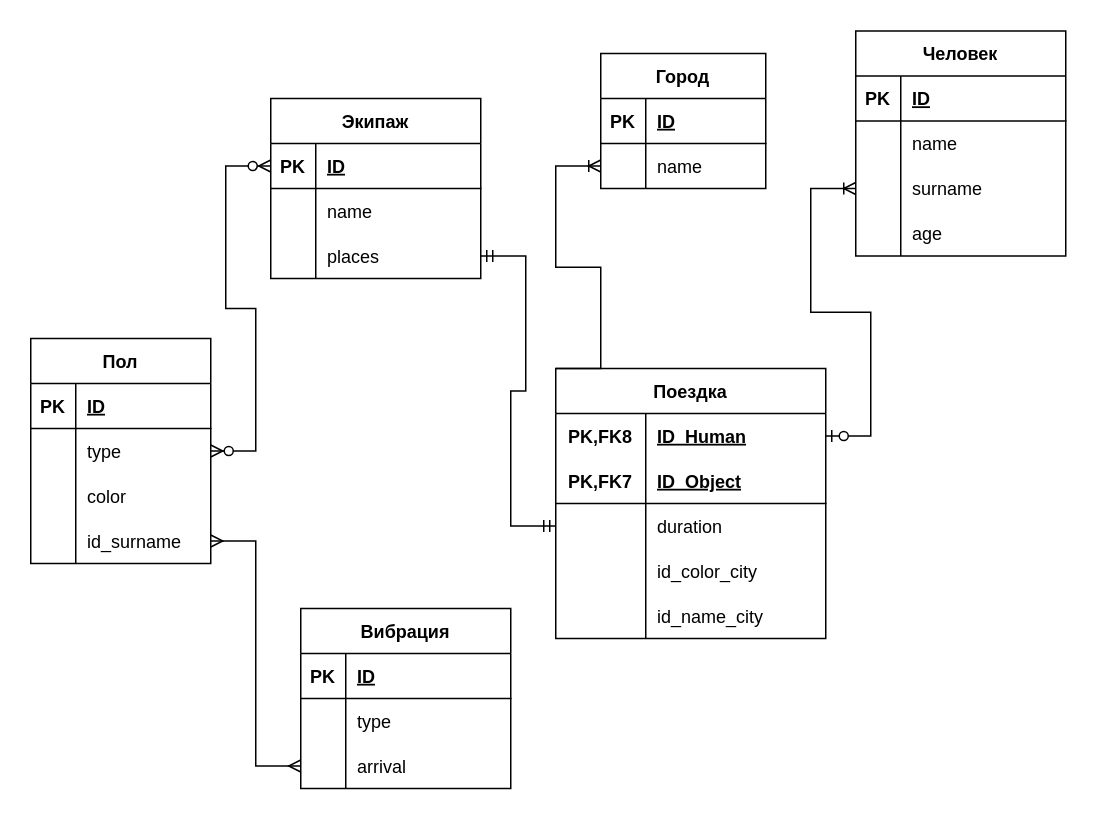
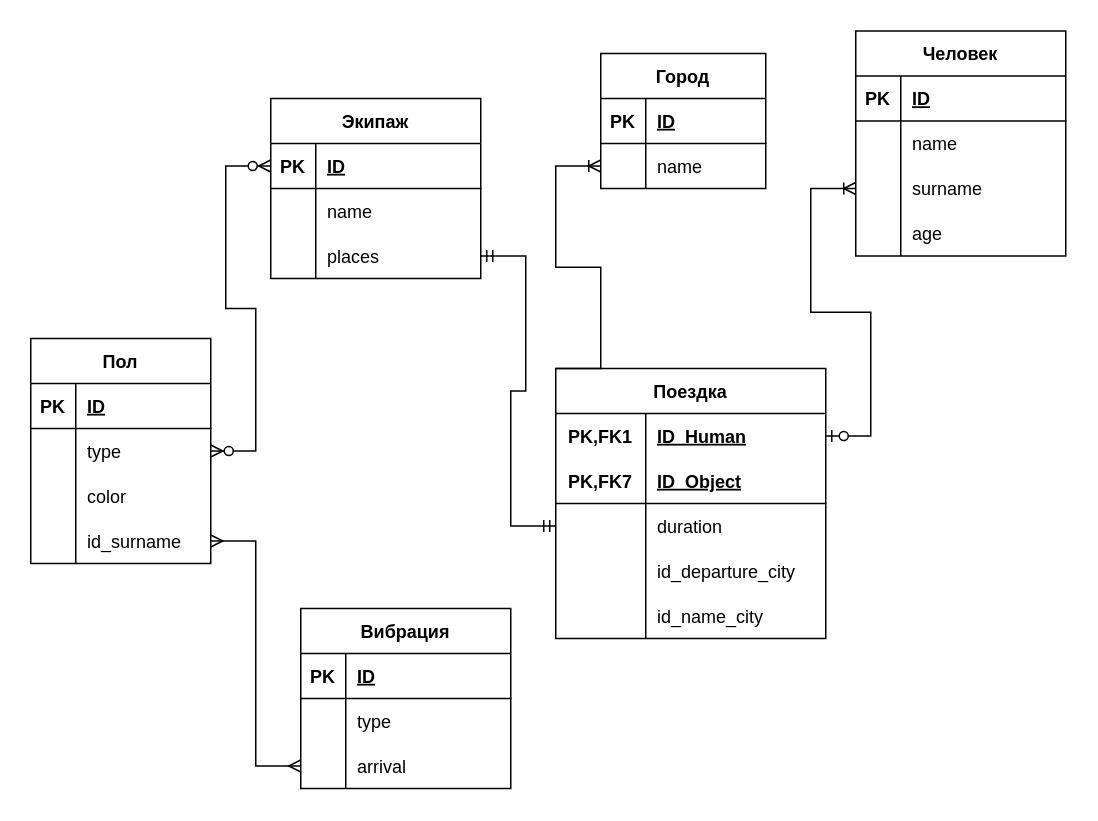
node "PK,FK8": label "PK,FK8" -> "PK,FK1"
node "id_color_city": label "id_color_city" -> "id_departure_city"
